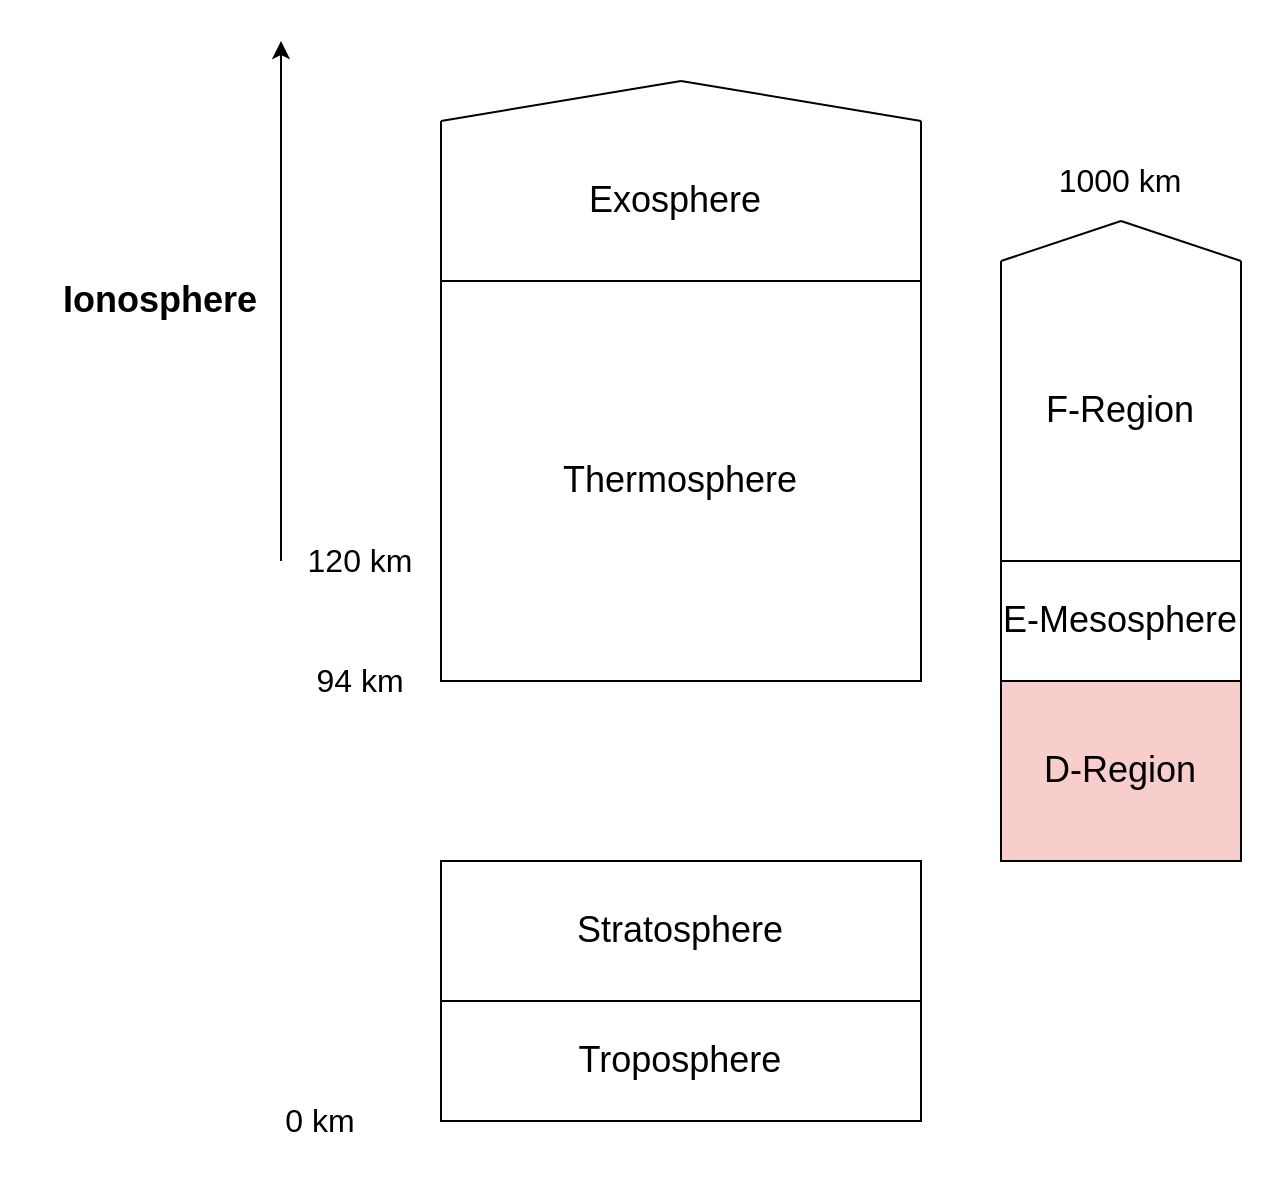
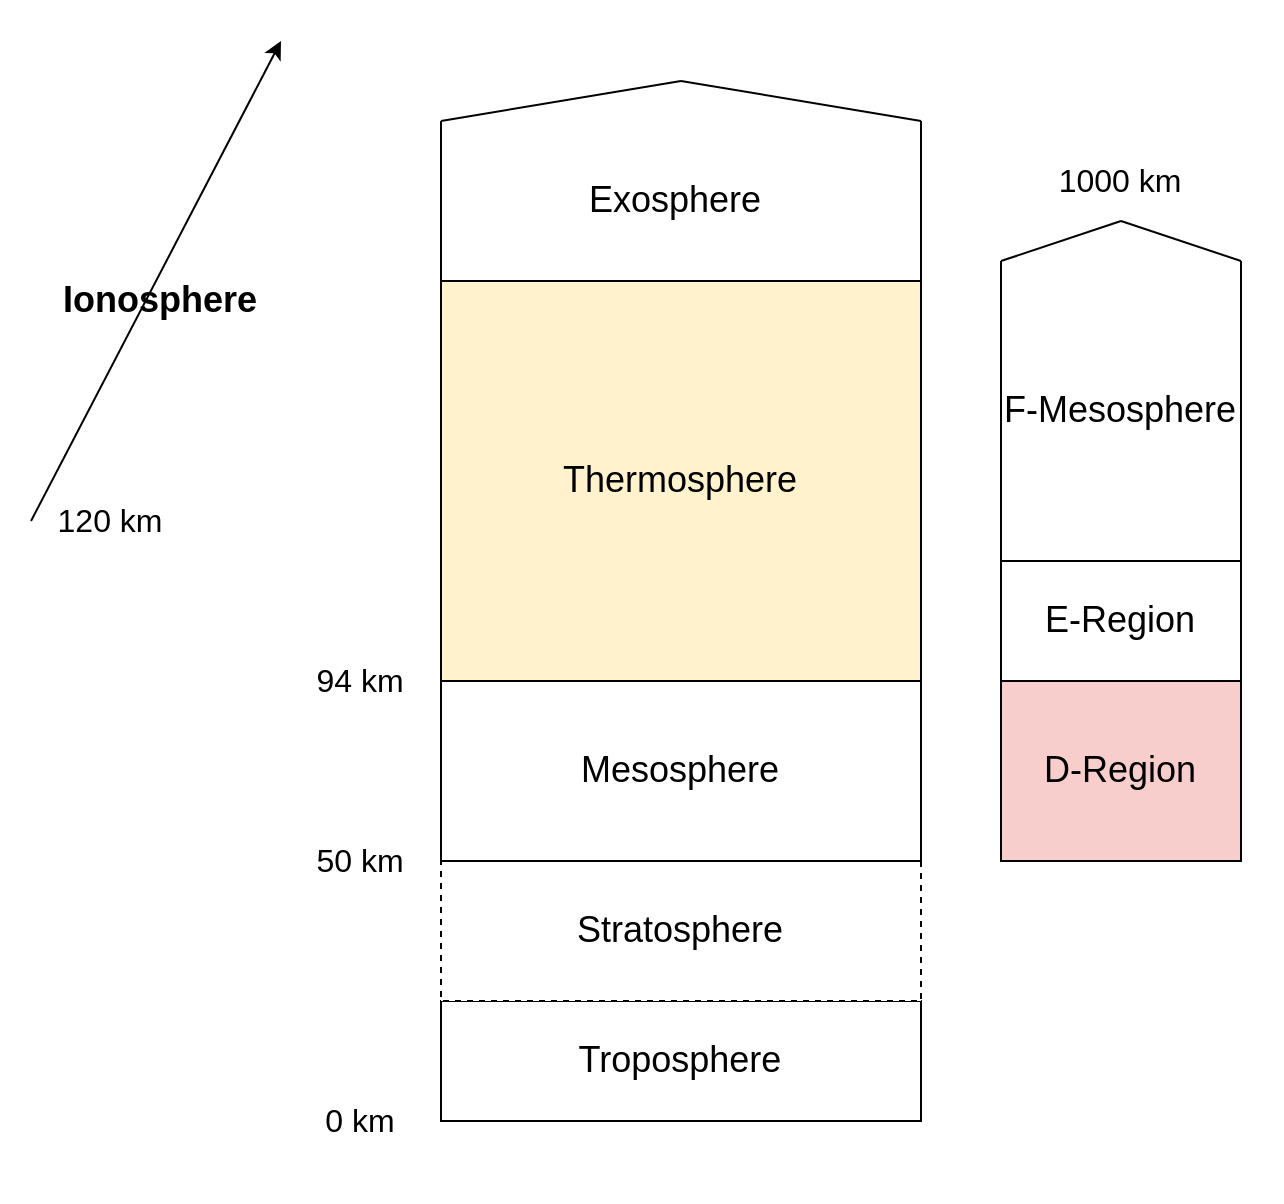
node "F-Region": label "F-Region" -> "F-Mesosphere"
node "Thermosphere": fillcolor #ffffff -> #fff2cc
node "120 km": moved (361, 561) -> (111, 521)
node "E-Mesosphere": label "E-Mesosphere" -> "E-Region"
node "Mesosphere": added
node "50 km": added
node "Stratosphere": style solid -> dashed
node "0 km": moved (321, 1121) -> (361, 1121)
